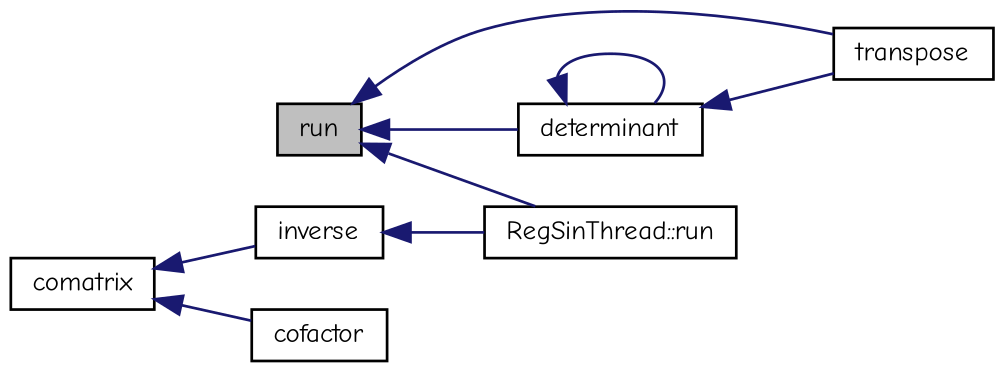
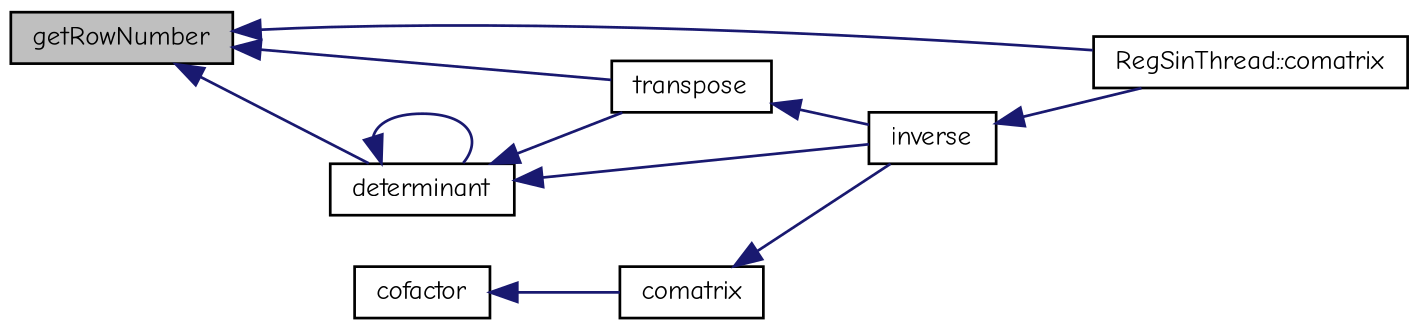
edge "inverse" -> "transpose": added
node "run": label "run" -> "getRowNumber"
edge "inverse" -> "determinant": added
node "RegSinThread::run": label "RegSinThread::run" -> "RegSinThread::comatrix"
edge "cofactor" -> "comatrix": reversed
